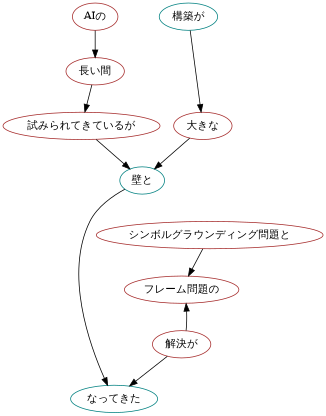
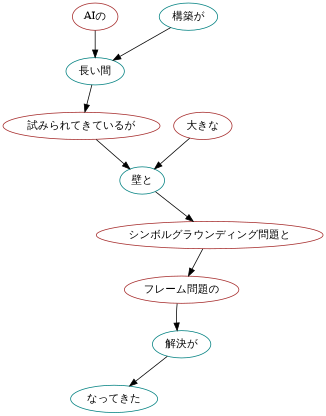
edge "構築が" -> "大きな": now "構築が" -> "長い間"
node "長い間": color brown -> teal
edge "壁と" -> "なってきた": now "壁と" -> "シンボルグラウンディング問題と"
edge "解決が" -> "フレーム問題の": reversed
node "解決が": color brown -> teal
